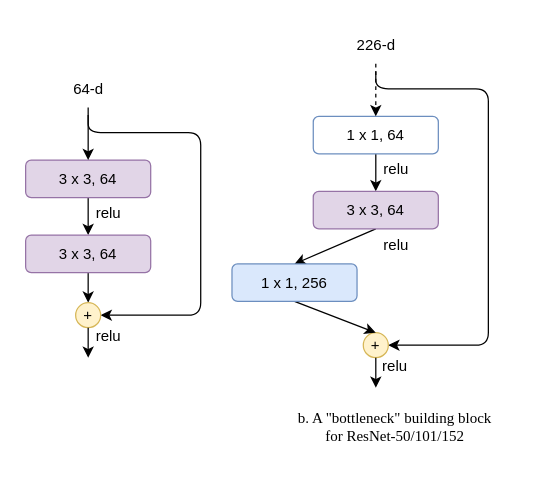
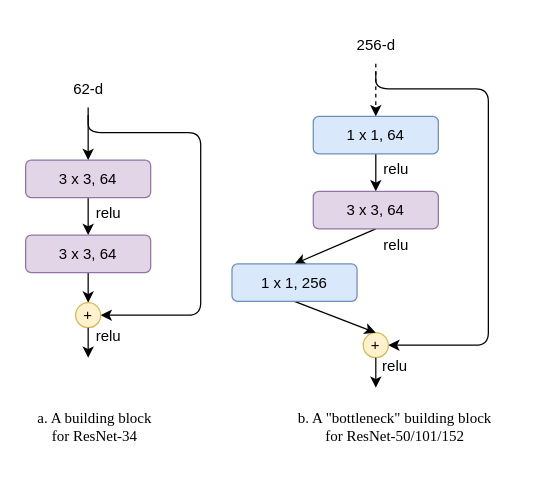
node "226-d": label "226-d" -> "256-d"
node "64-d": label "64-d" -> "62-d"
node "1 x 1, 64": fillcolor #ffffff -> #dae8fc
node "a. A building block for ResNet-34": added
